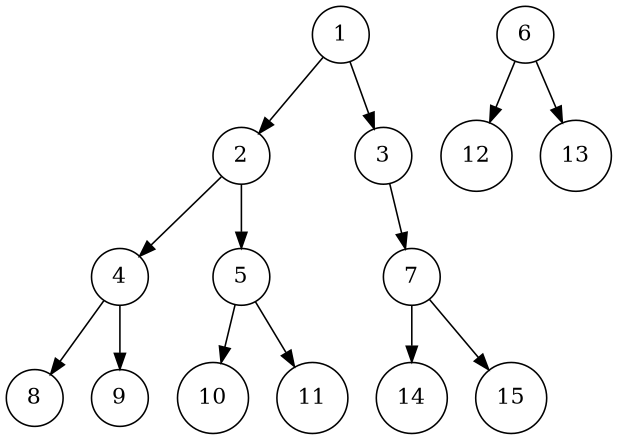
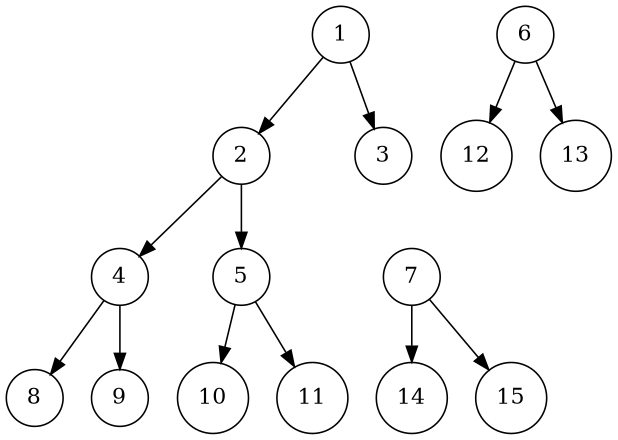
edge "3" -> "7": removed
